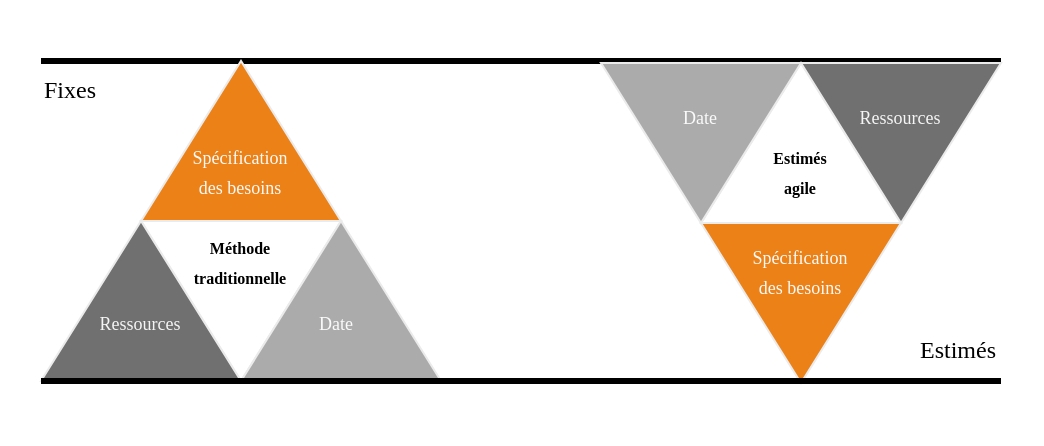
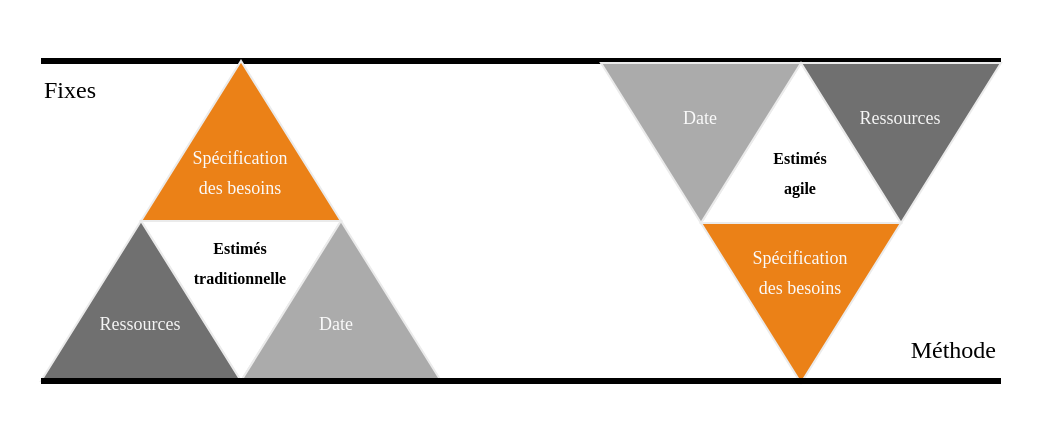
node "Méthode traditionnelle": label "Méthode traditionnelle" -> "Estimés traditionnelle"
node "Estimés": label "Estimés" -> "Méthode"
